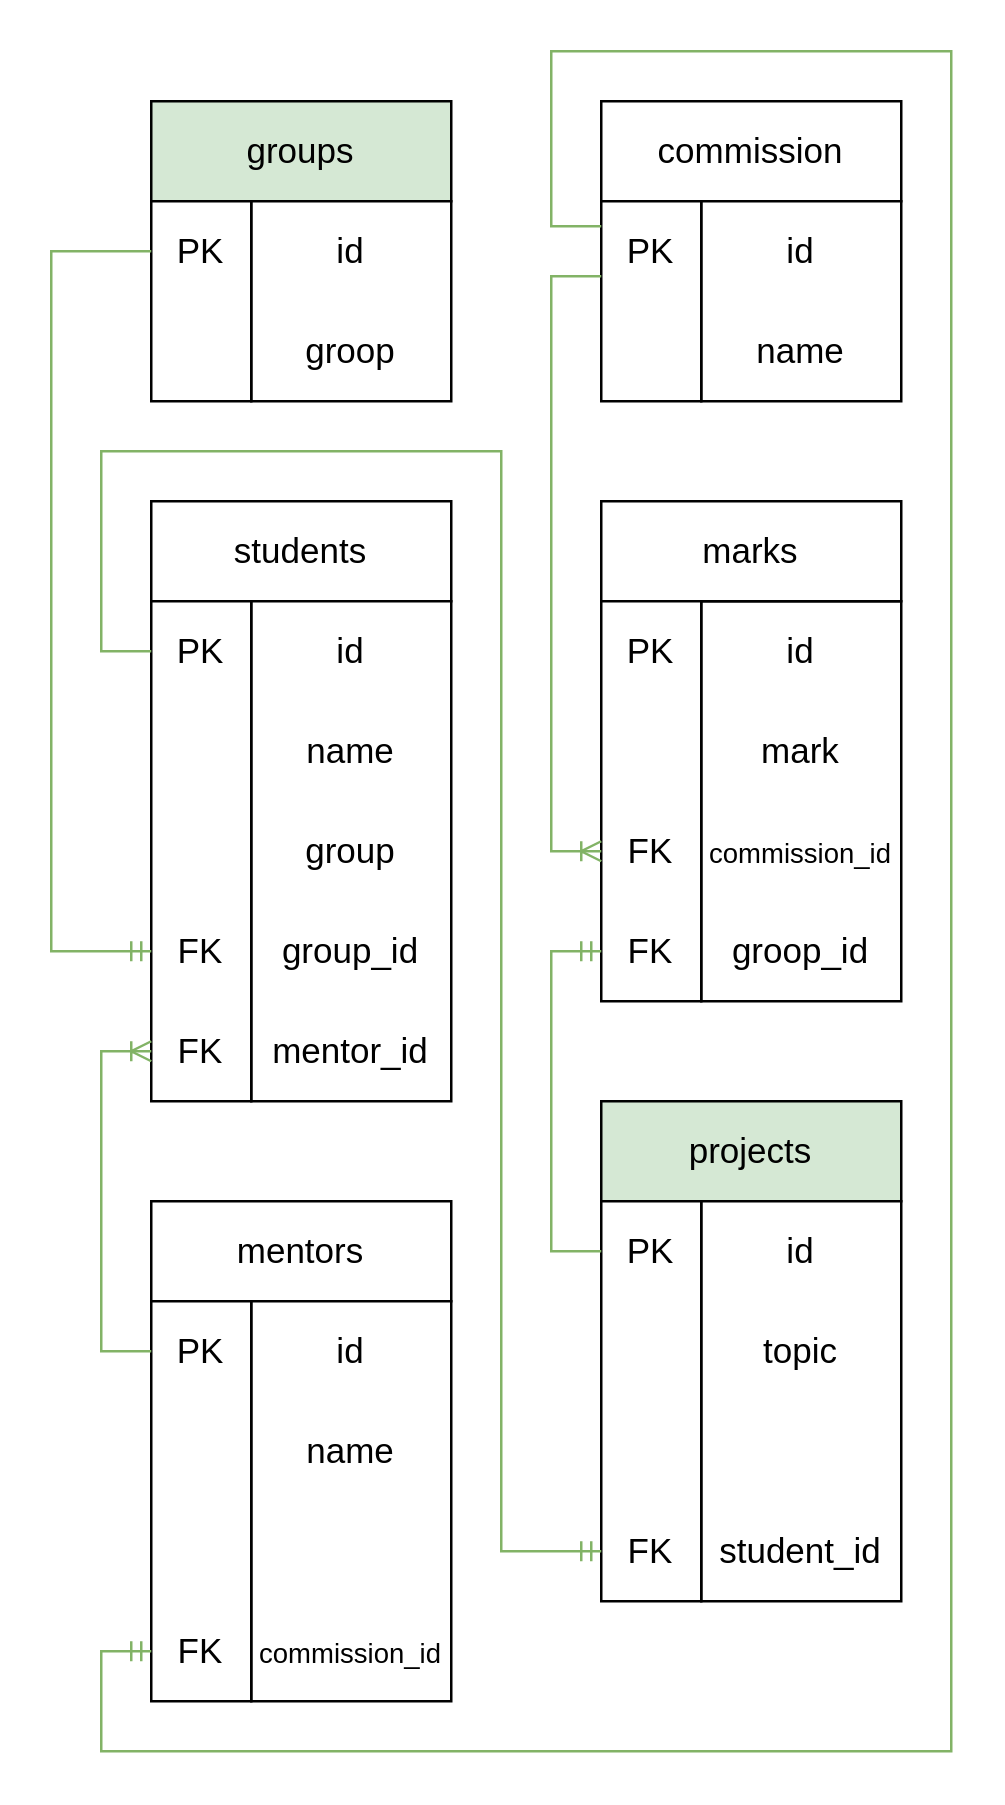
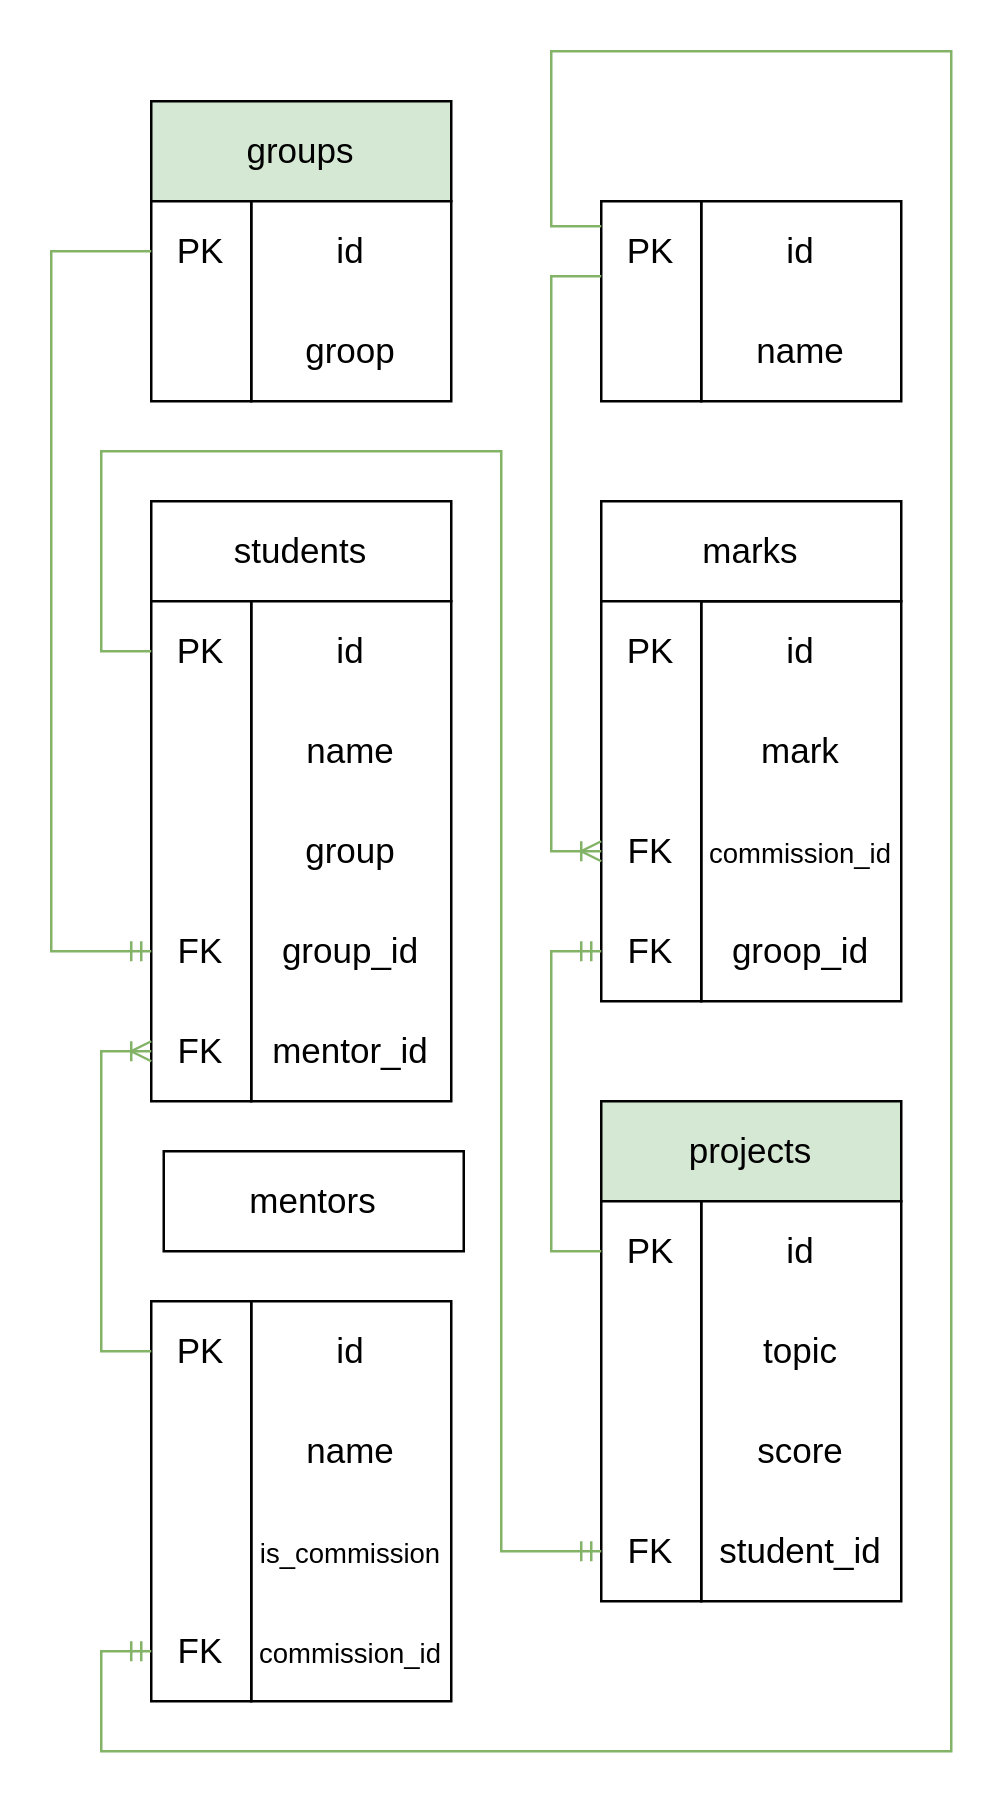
node "commission": removed
node "mentors": moved (301, 1251) -> (314, 1201)
node "score": added
node "is_commission": added
